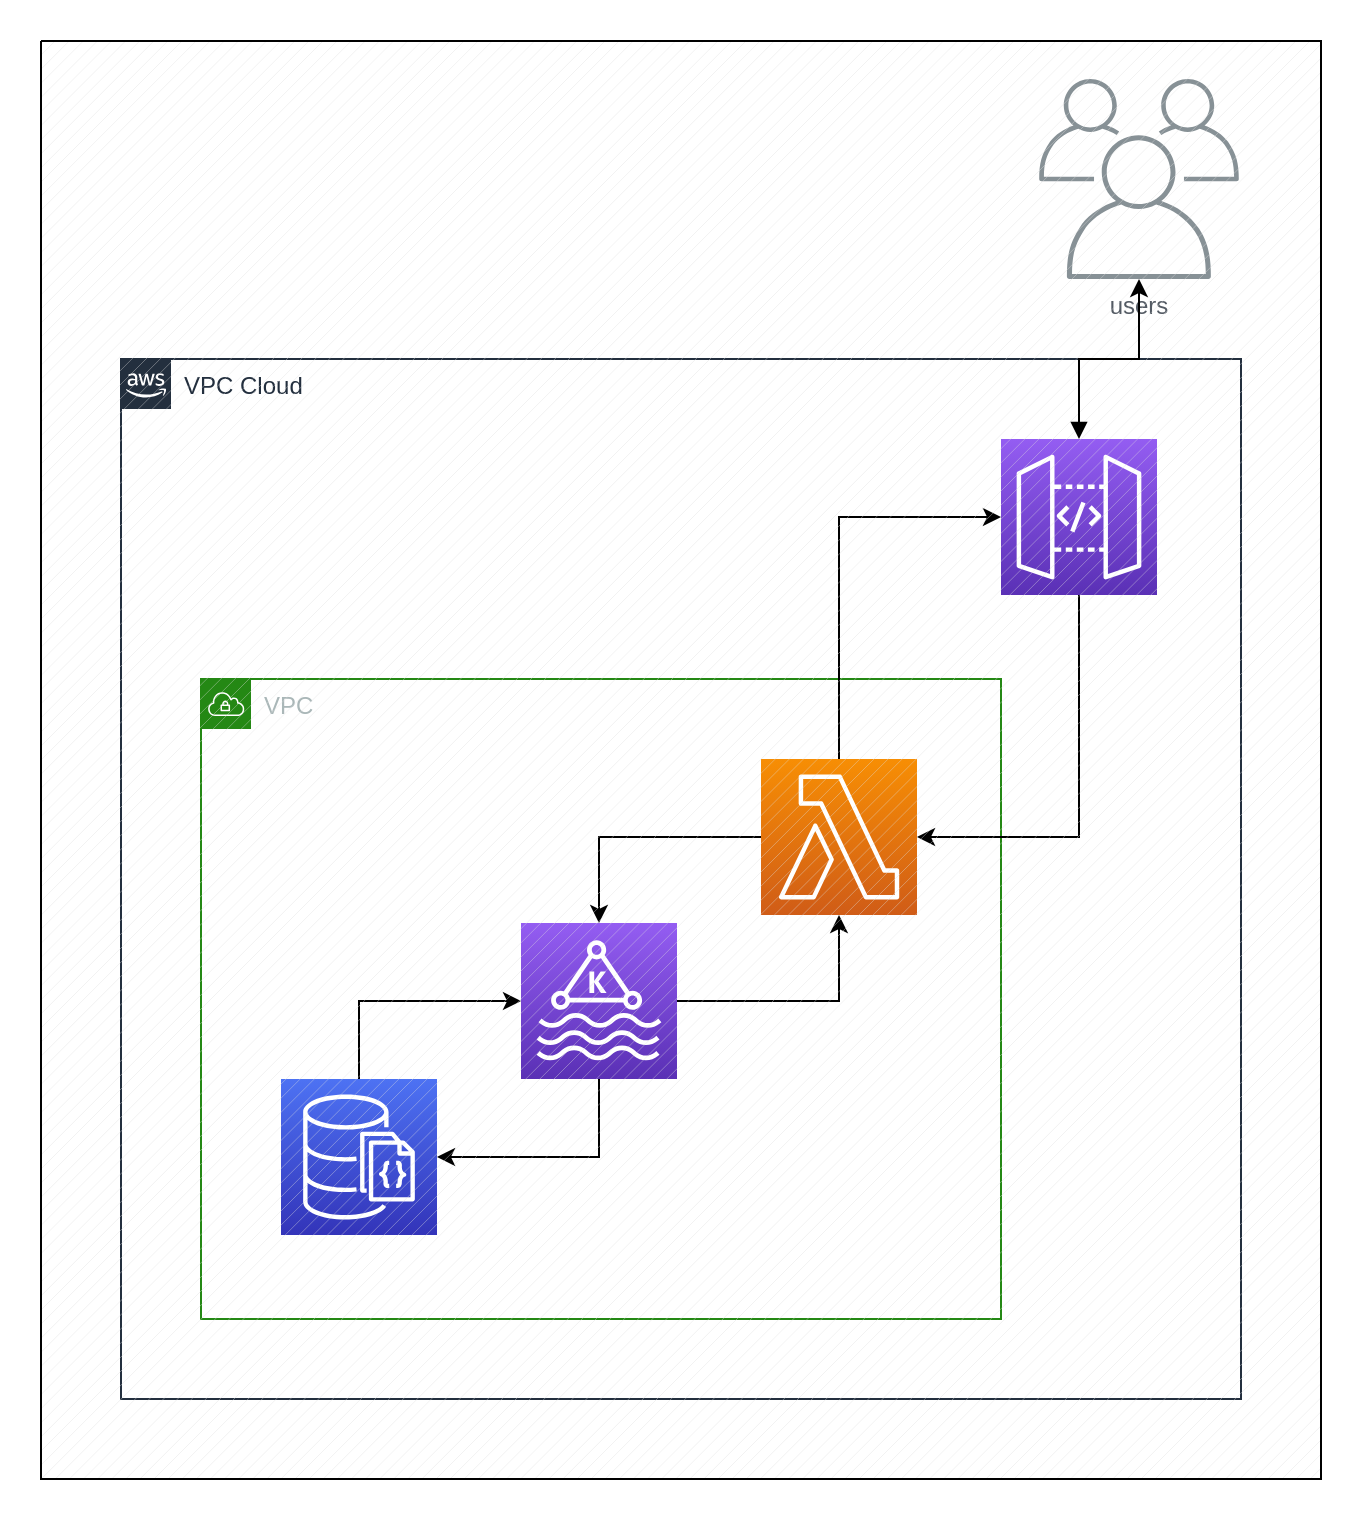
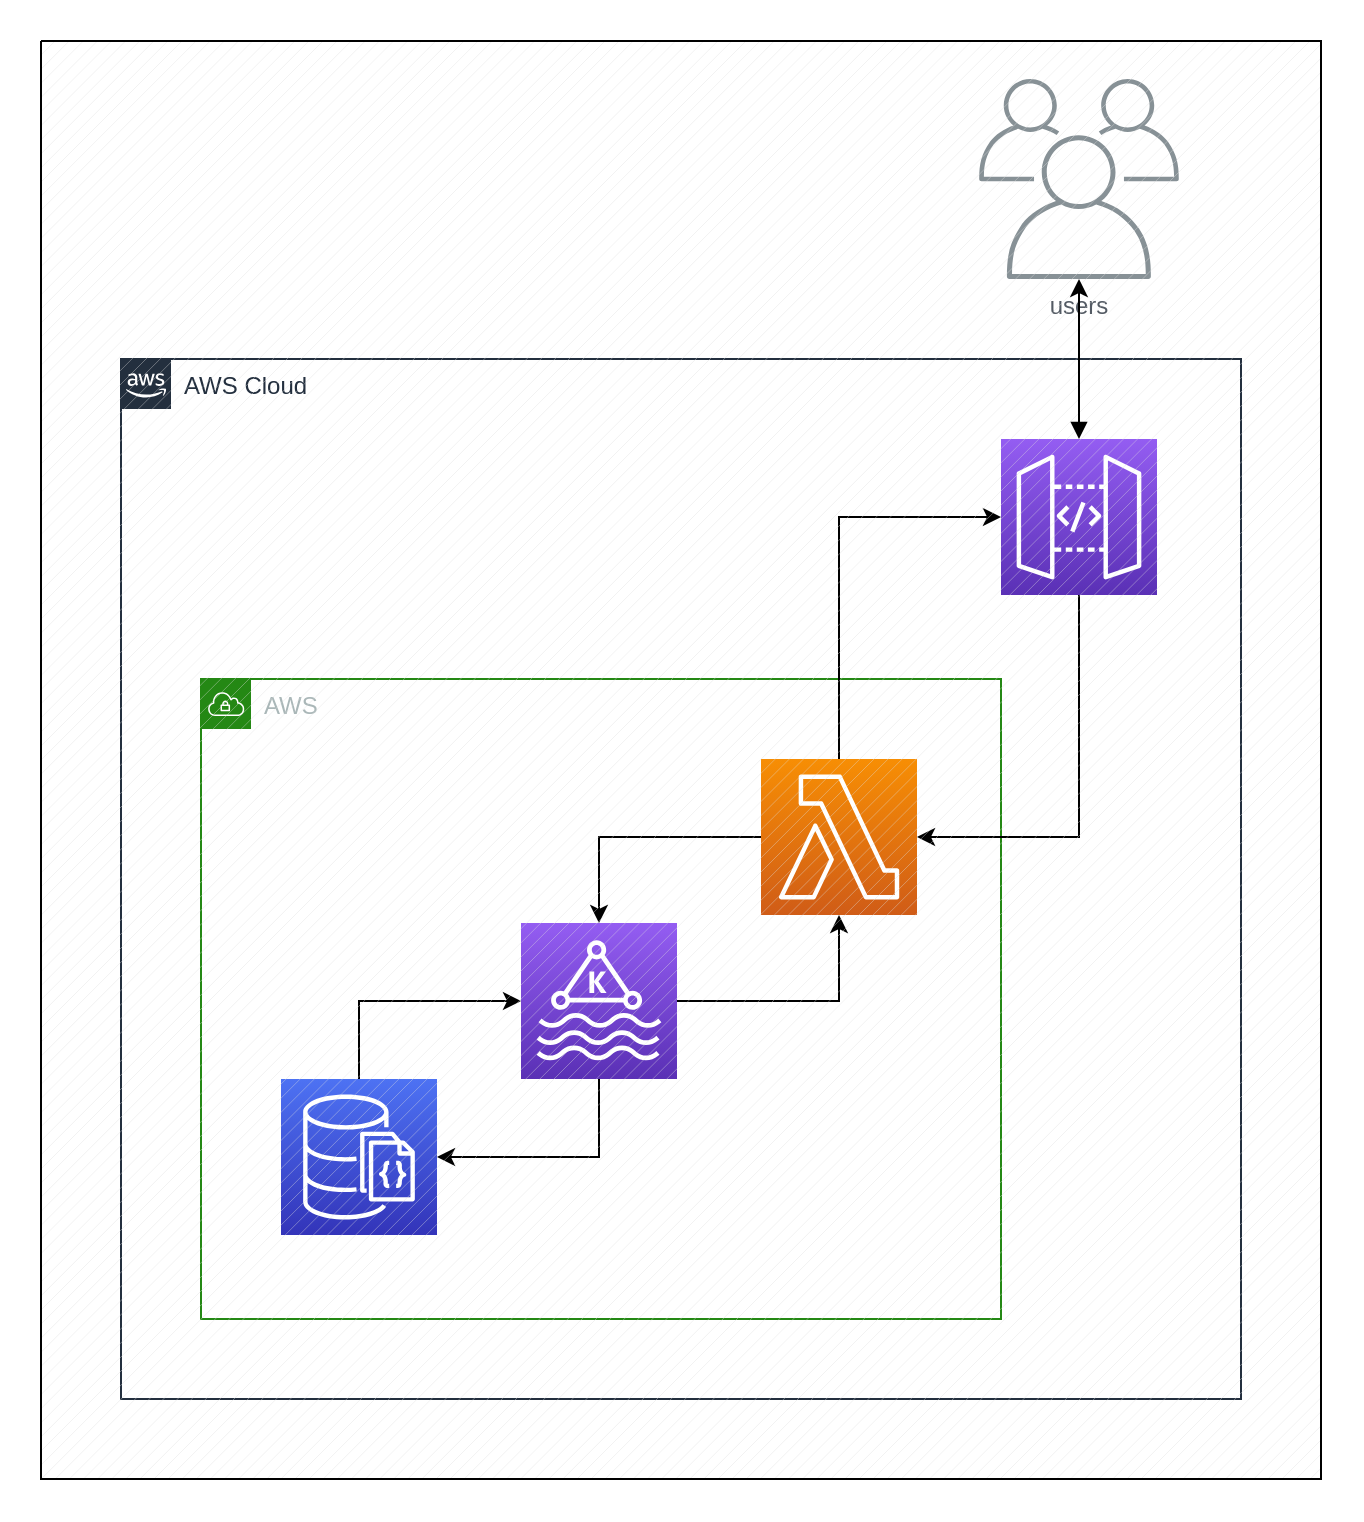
node "users": moved (1139, 179) -> (1079, 179)
node "VPC Cloud": label "VPC Cloud" -> "AWS Cloud"
node "VPC": label "VPC" -> "AWS"
